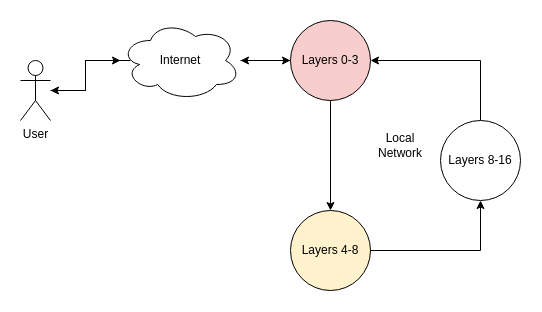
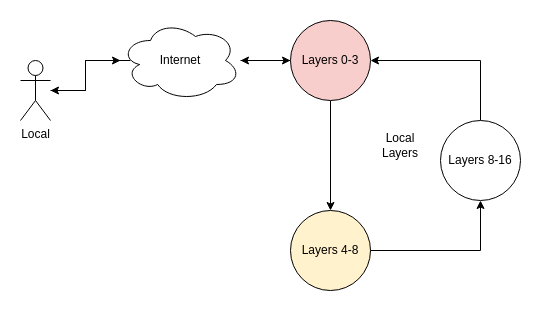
node "User": label "User" -> "Local"
node "Local Network": label "Local Network" -> "Local Layers"
